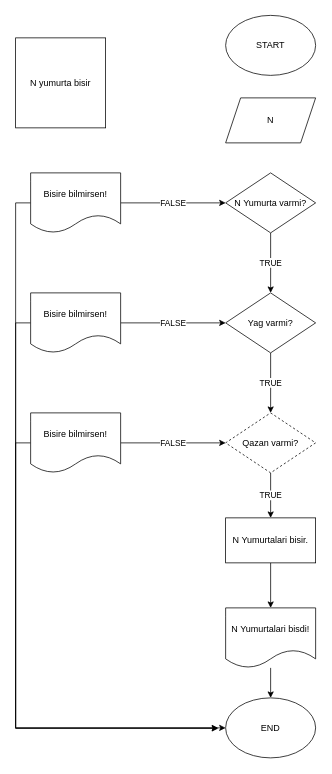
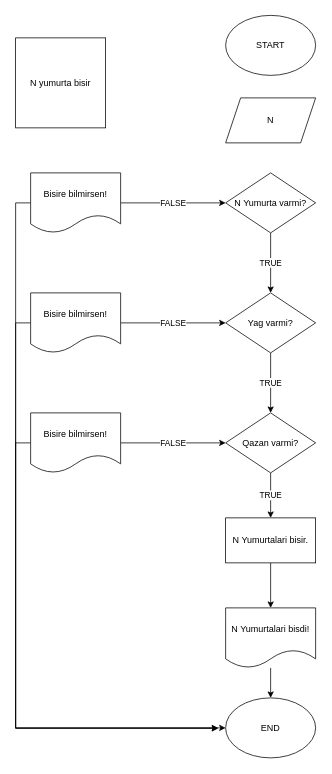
node "Qazan varmi?": style dashed -> solid
